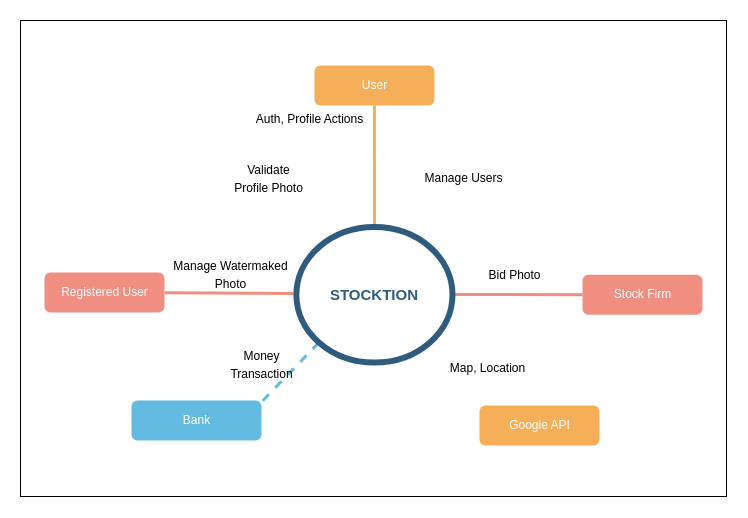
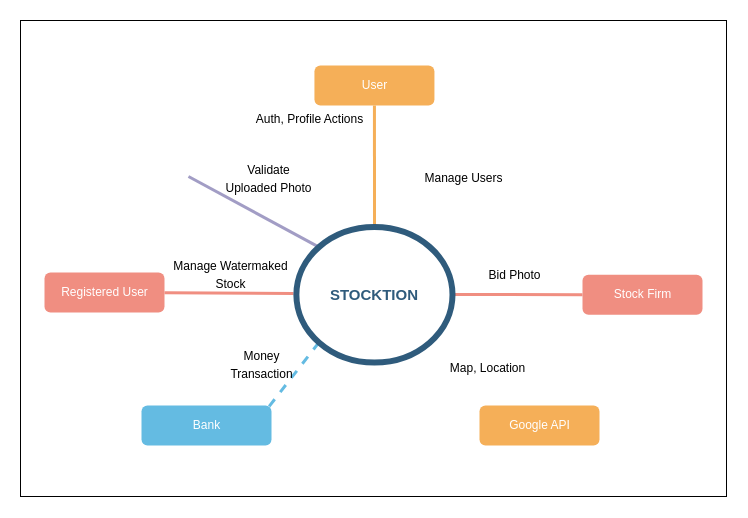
node "Validate Profile Photo": label "Validate Profile Photo" -> "Validate Uploaded Photo"
edge "Validator" -- "STOCKTION": added
node "Manage Watermaked Photo": label "Manage Watermaked Photo" -> "Manage Watermaked Stock"
node "Bank": moved (197, 421) -> (207, 426)
